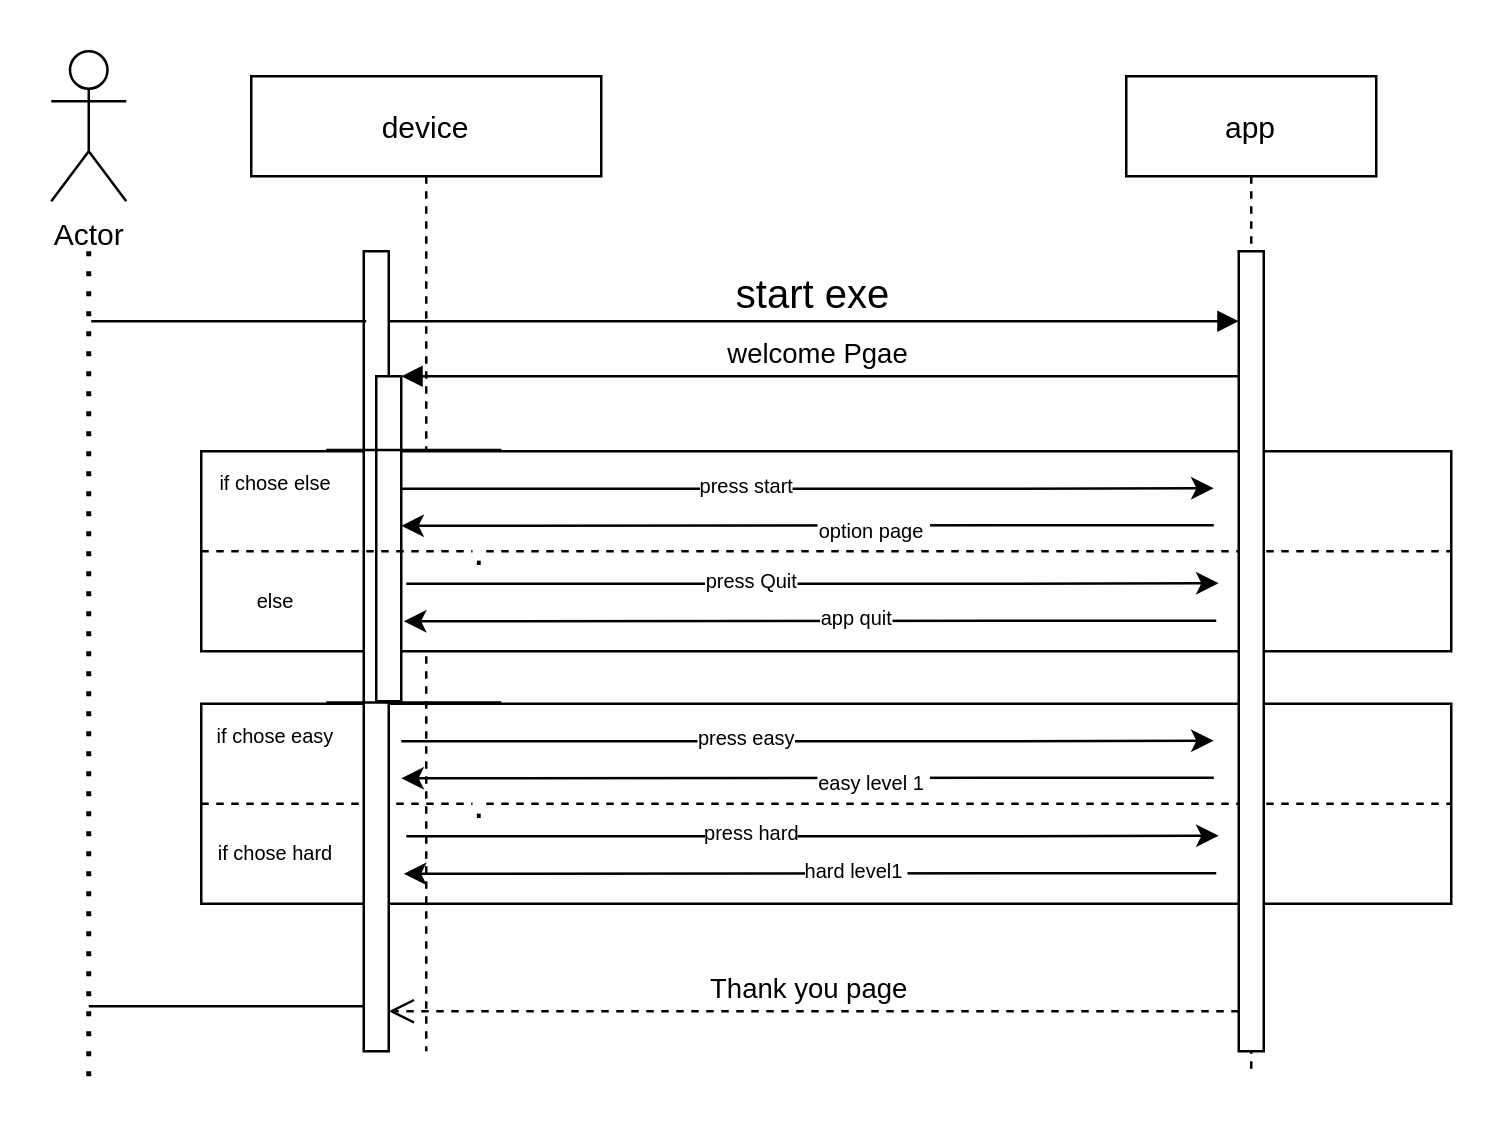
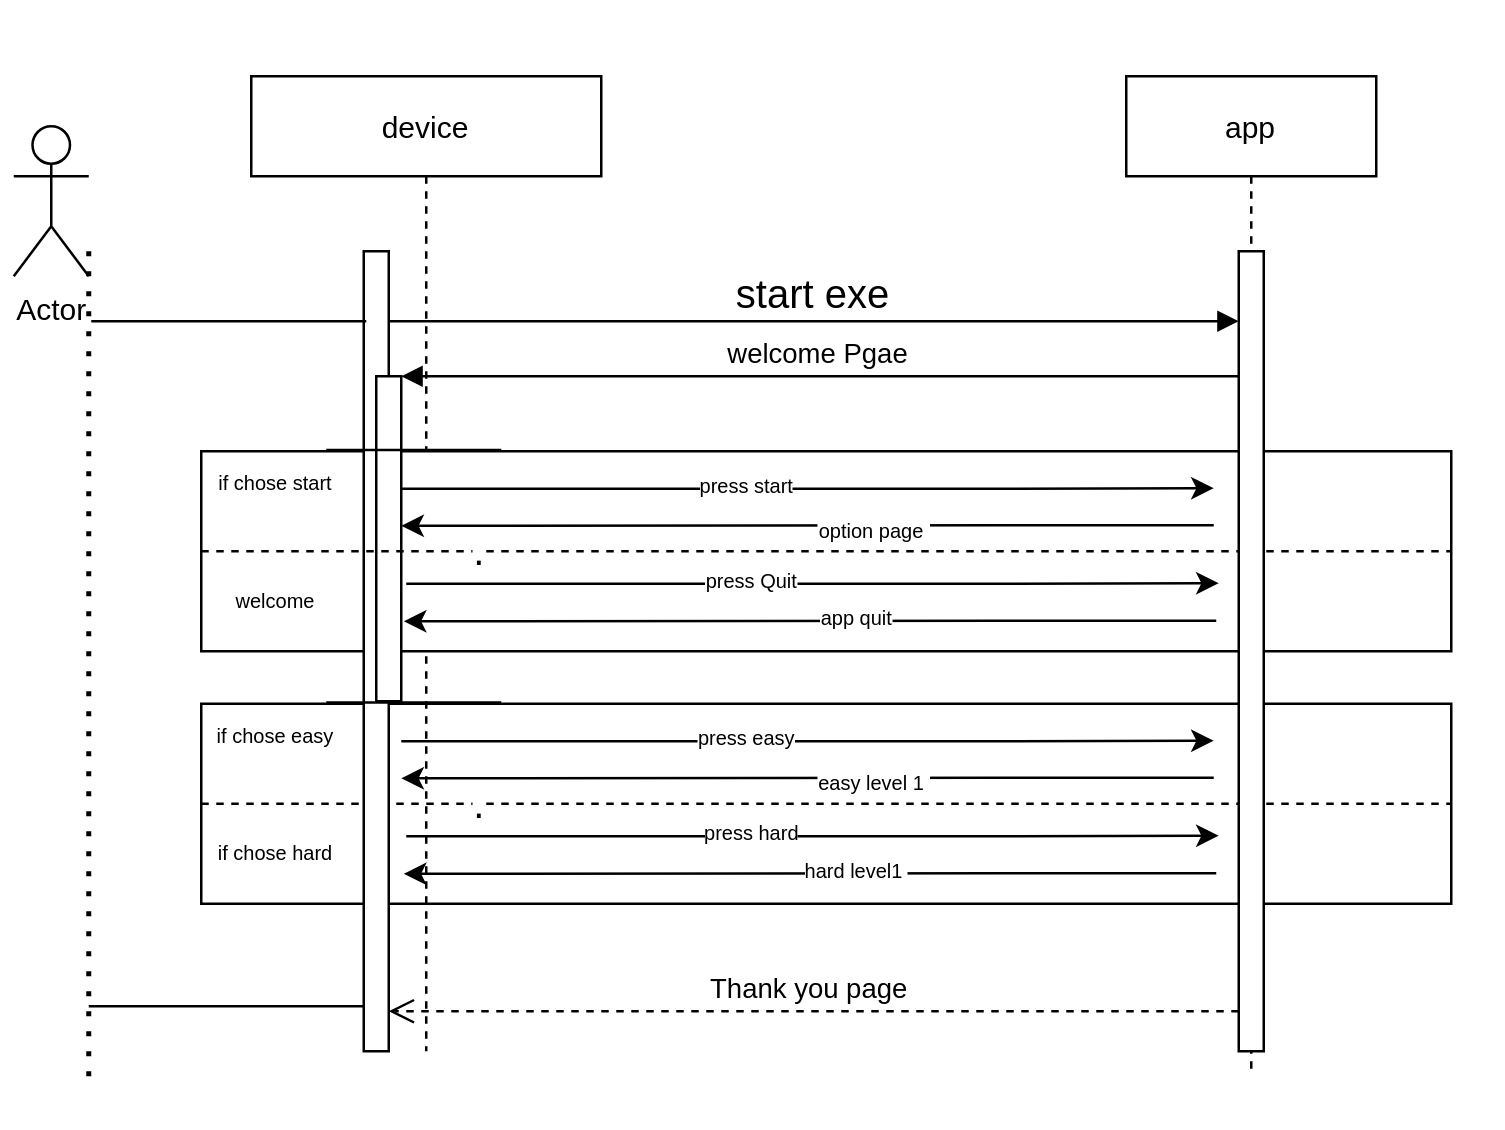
node "Actor": moved (89, 126) -> (51, 201)
node "if chose else": label "if chose else" -> "if chose start"
node "else": label "else" -> "welcome"
